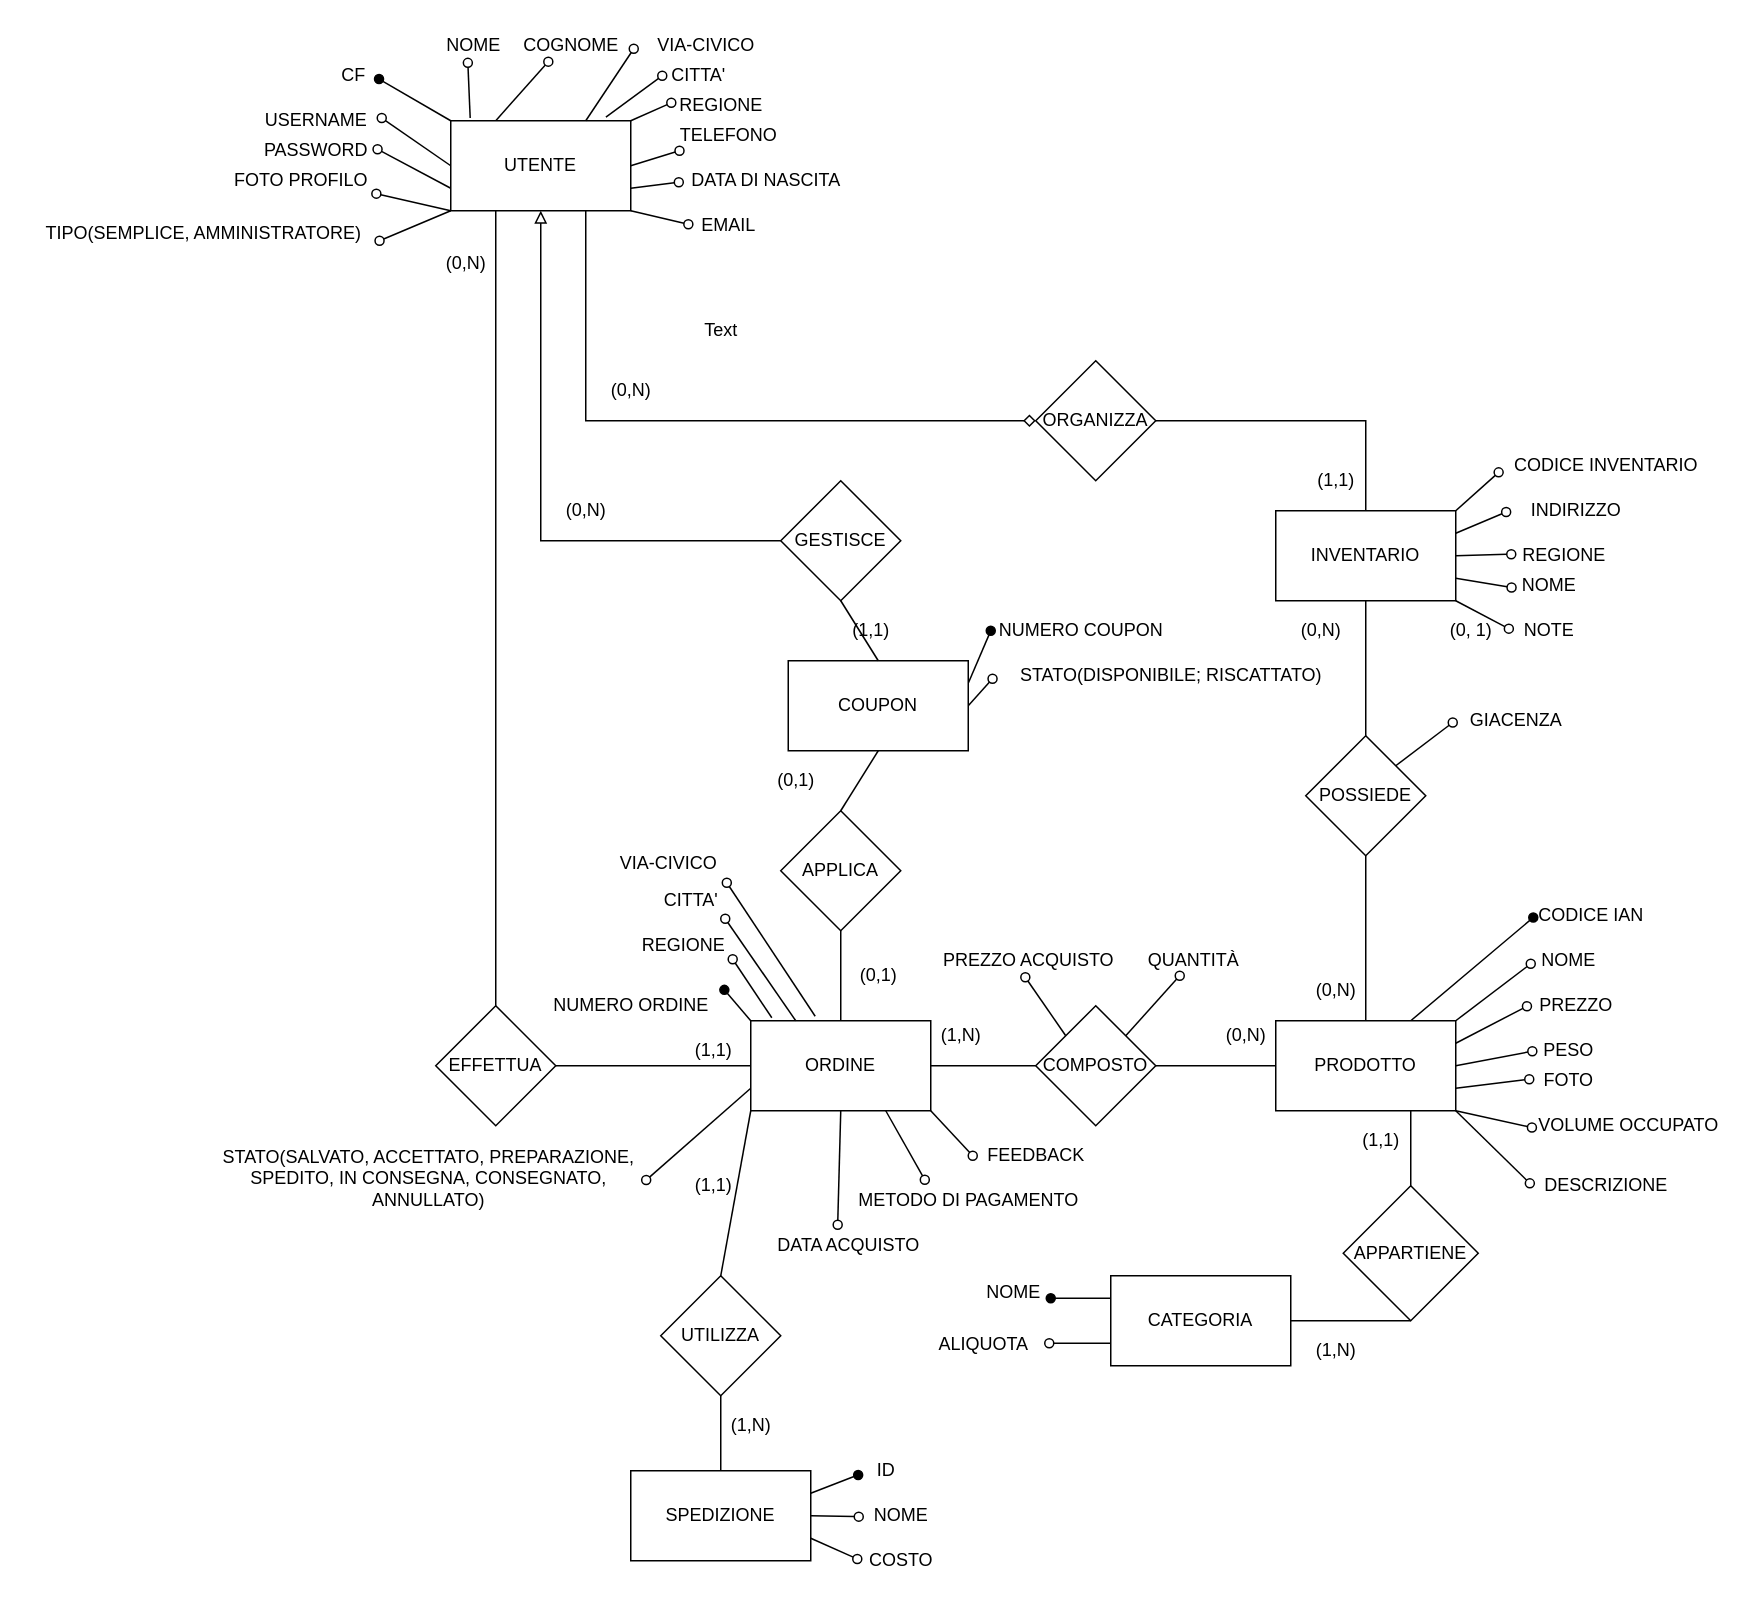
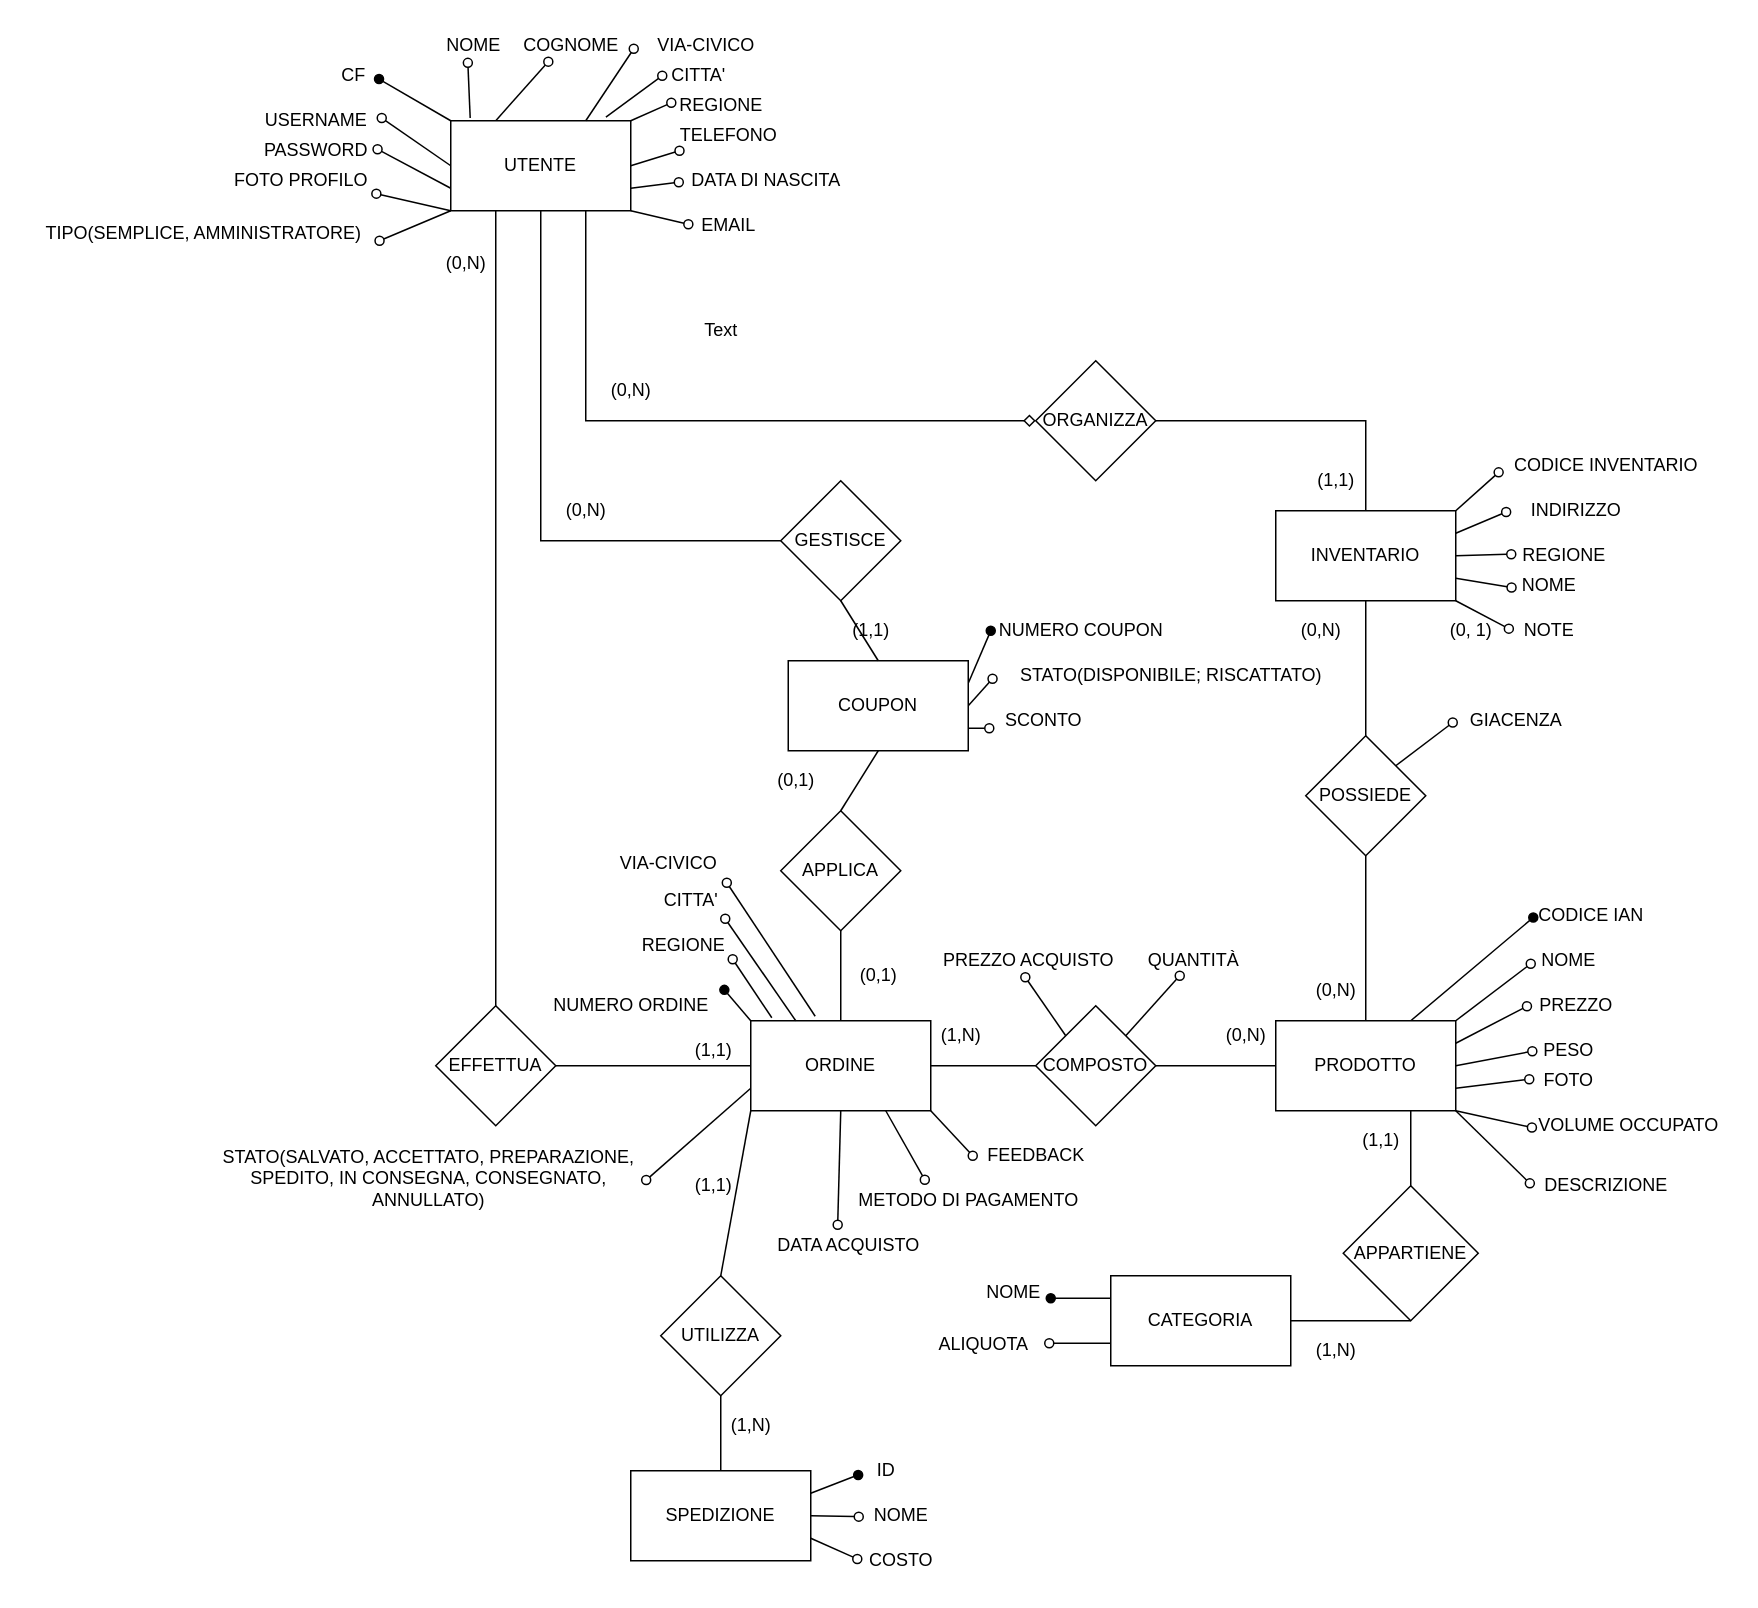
edge "GESTISCE" -> "UTENTE": arrowhead block -> none
node "SCONTO": added
edge "COUPON" -> "SCONTO": added
